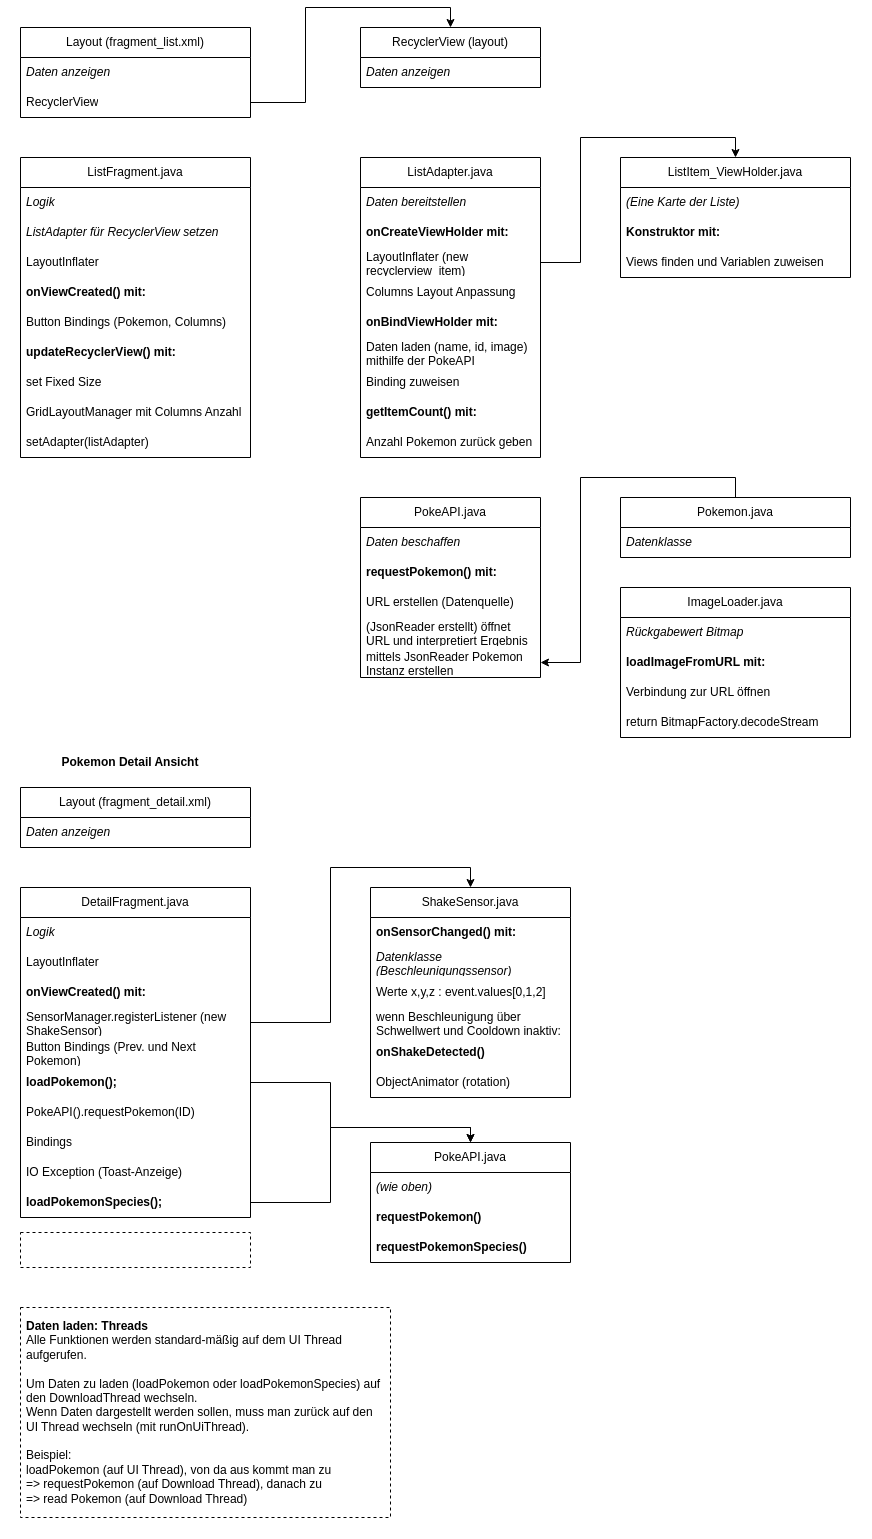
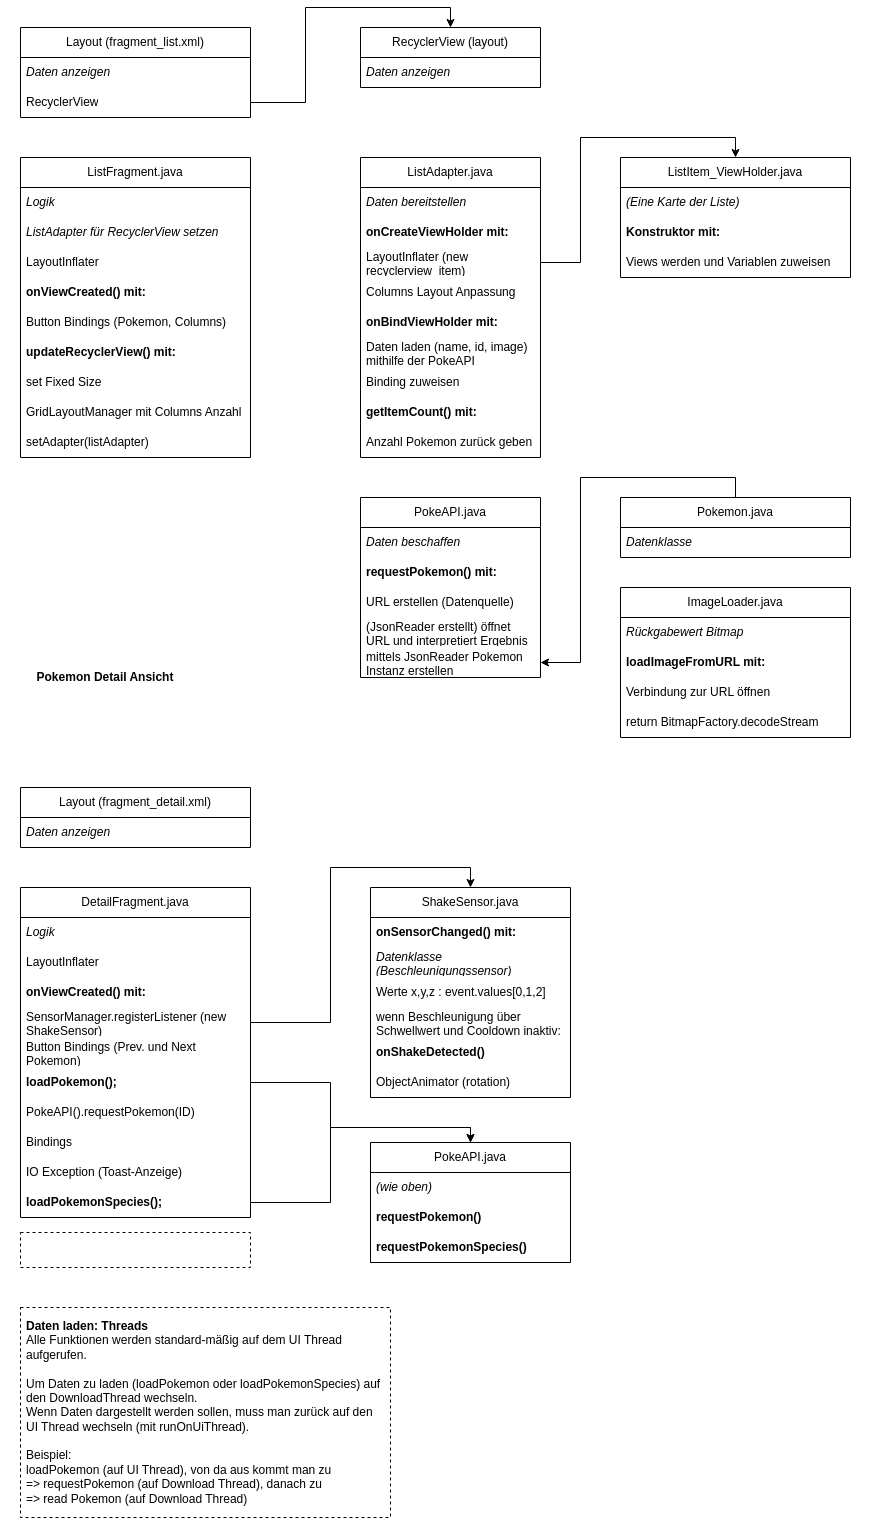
node "Views finden und Variablen zuweisen": label "Views finden und Variablen zuweisen" -> "Views werden und Variablen zuweisen"
node "Pokemon Detail Ansicht": moved (131, 763) -> (106, 678)
